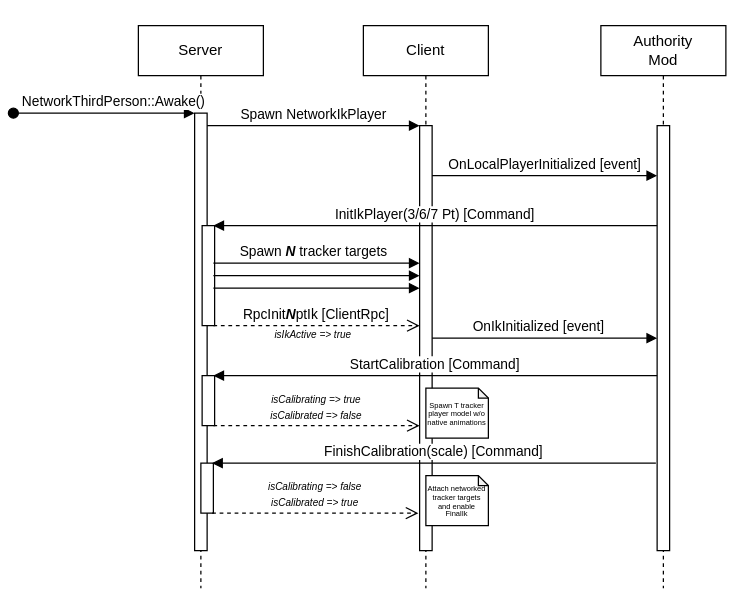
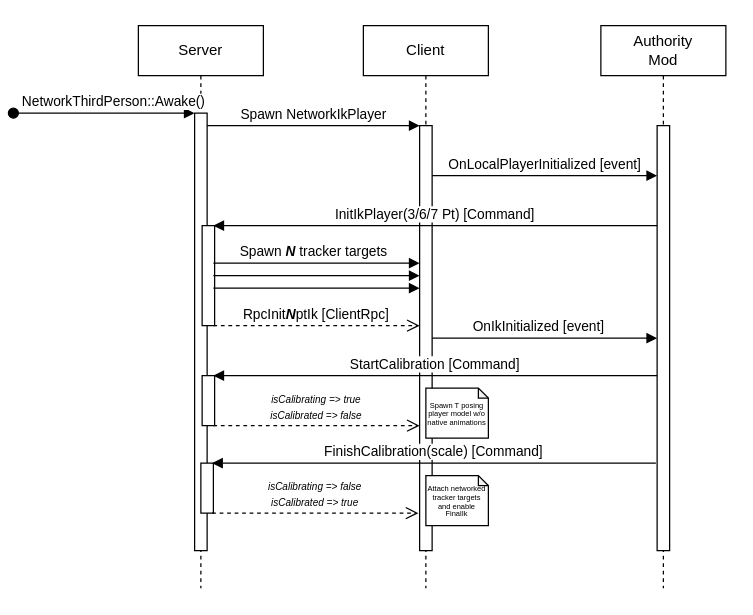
node "isIkActive => true": removed
node "Spawn T tracker player model w/o native animations": label "Spawn T tracker player model w/o native animations" -> "Spawn T posing player model w/o native animations"
